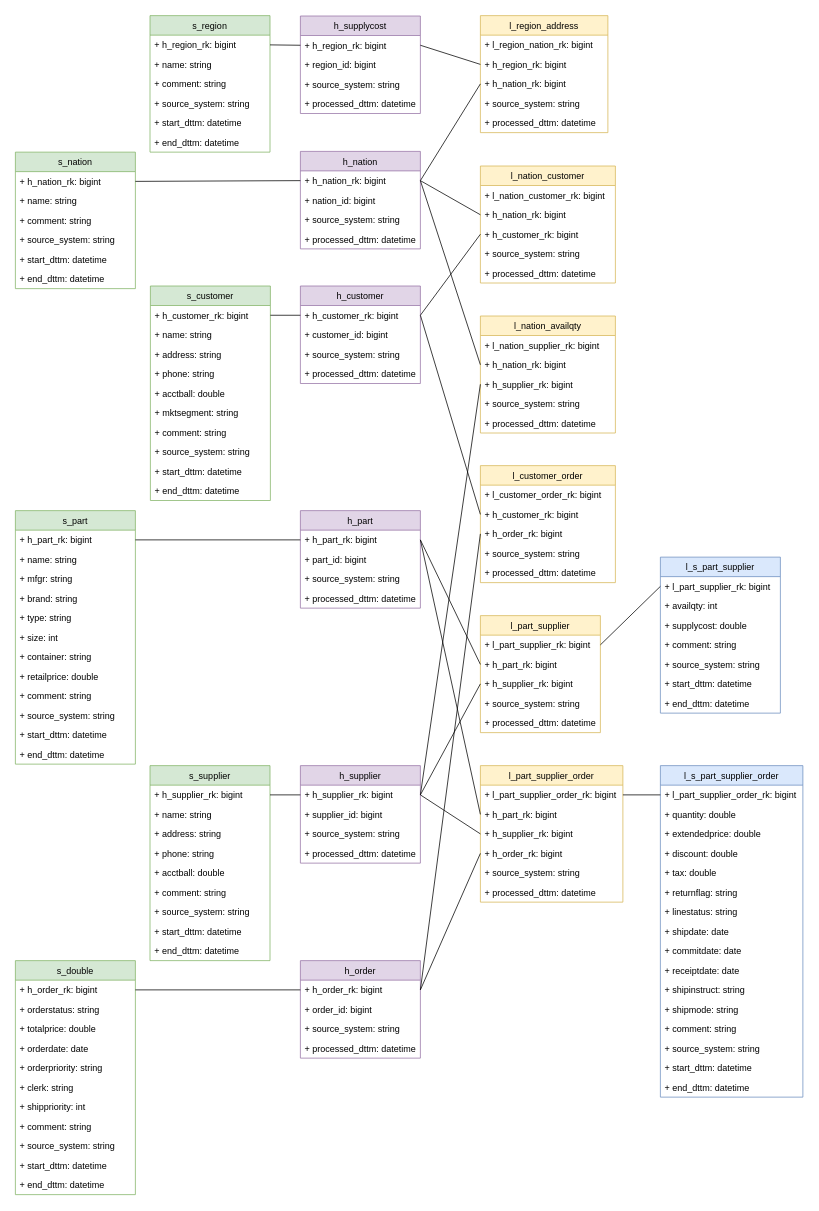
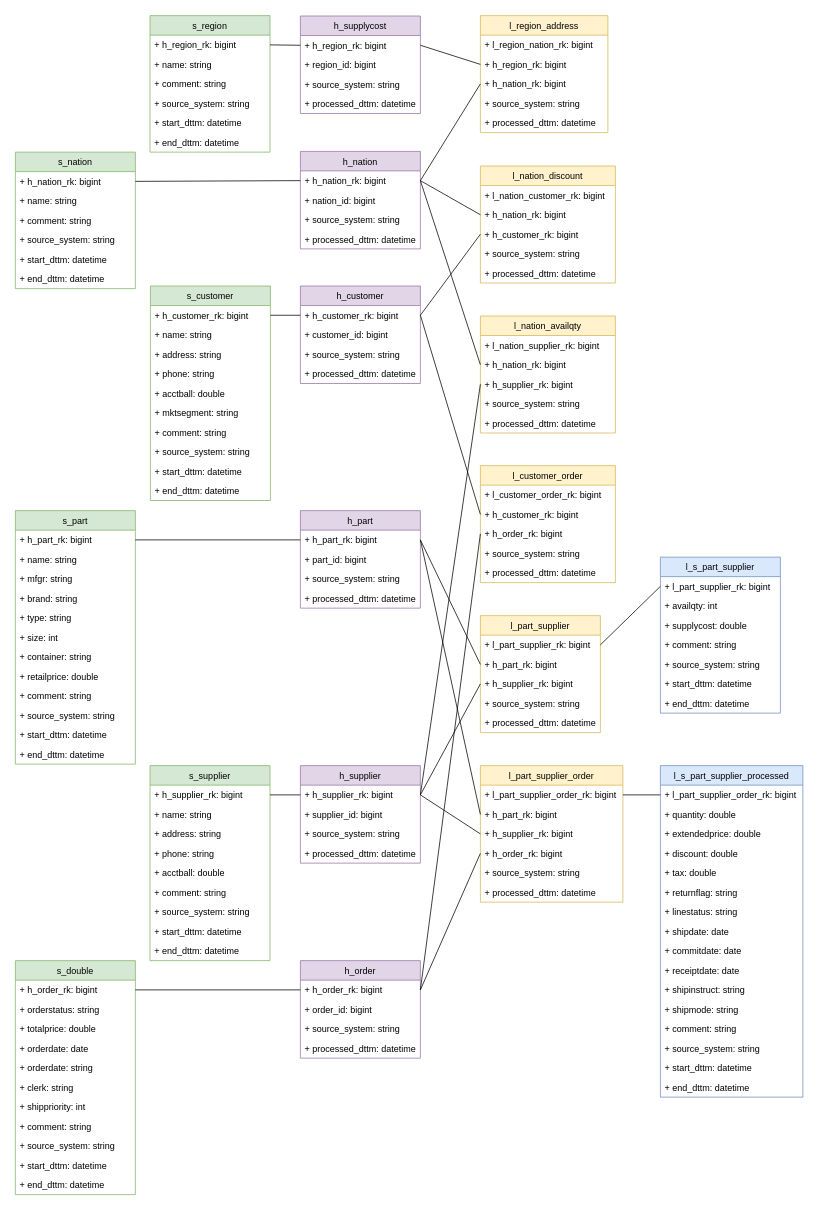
node "l_nation_customer": label "l_nation_customer" -> "l_nation_discount"
node "l_s_part_supplier_order": label "l_s_part_supplier_order" -> "l_s_part_supplier_processed"
node "+ orderpriority: string": label "+ orderpriority: string" -> "+ orderdate: string"
